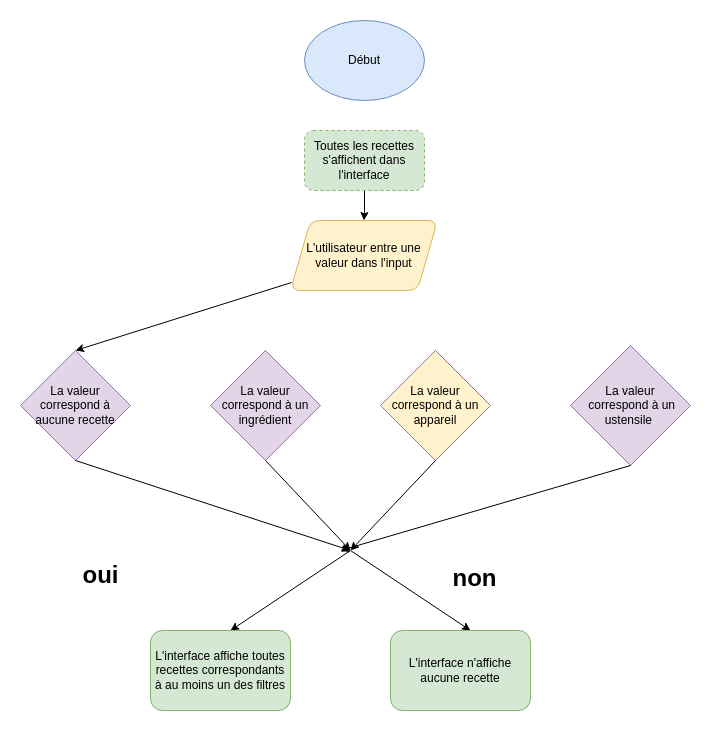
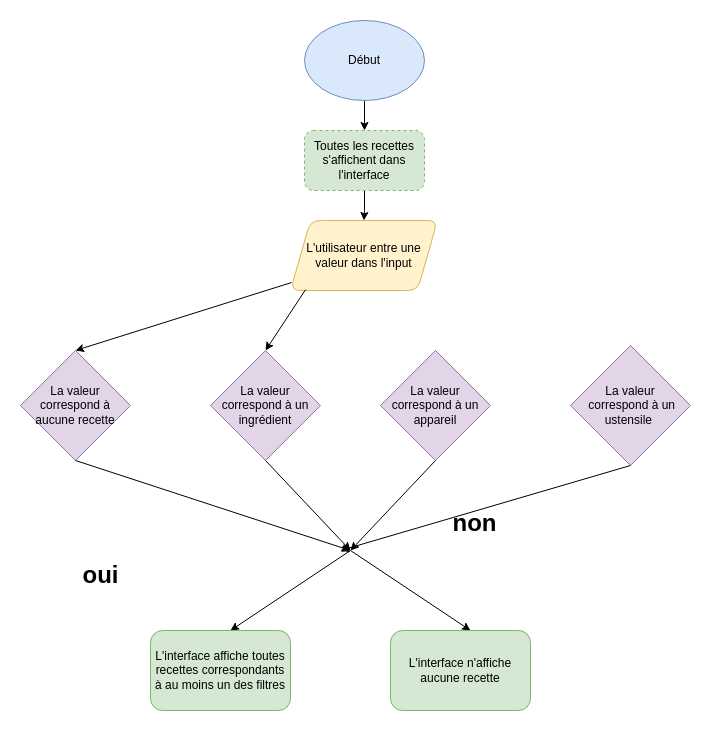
edge "Début" -> "Toutes les recettes s'affichent dans l'interface": added
edge "L'utilisateur entre une valeur dans l'input" -> "La valeur correspond à un ingrédient": added
node "La valeur correspond à un appareil": fillcolor #fff2cc -> #e1d5e7
node "non": moved (475, 578) -> (475, 523)
